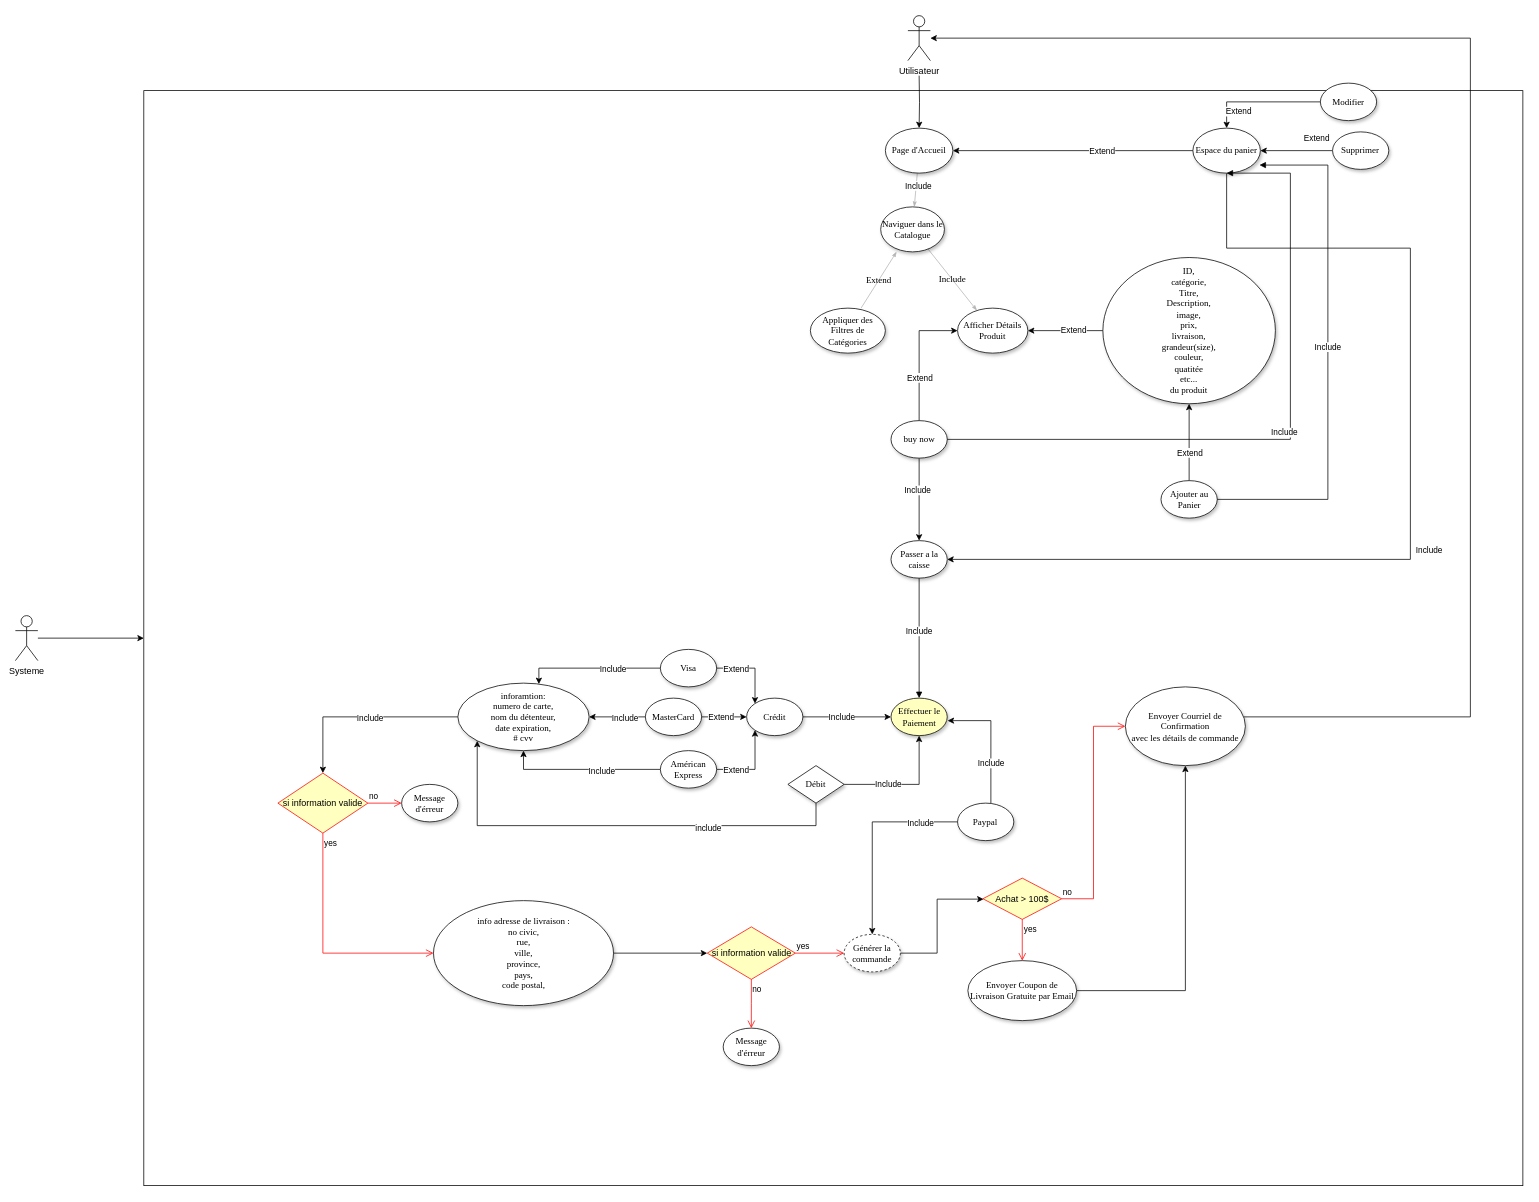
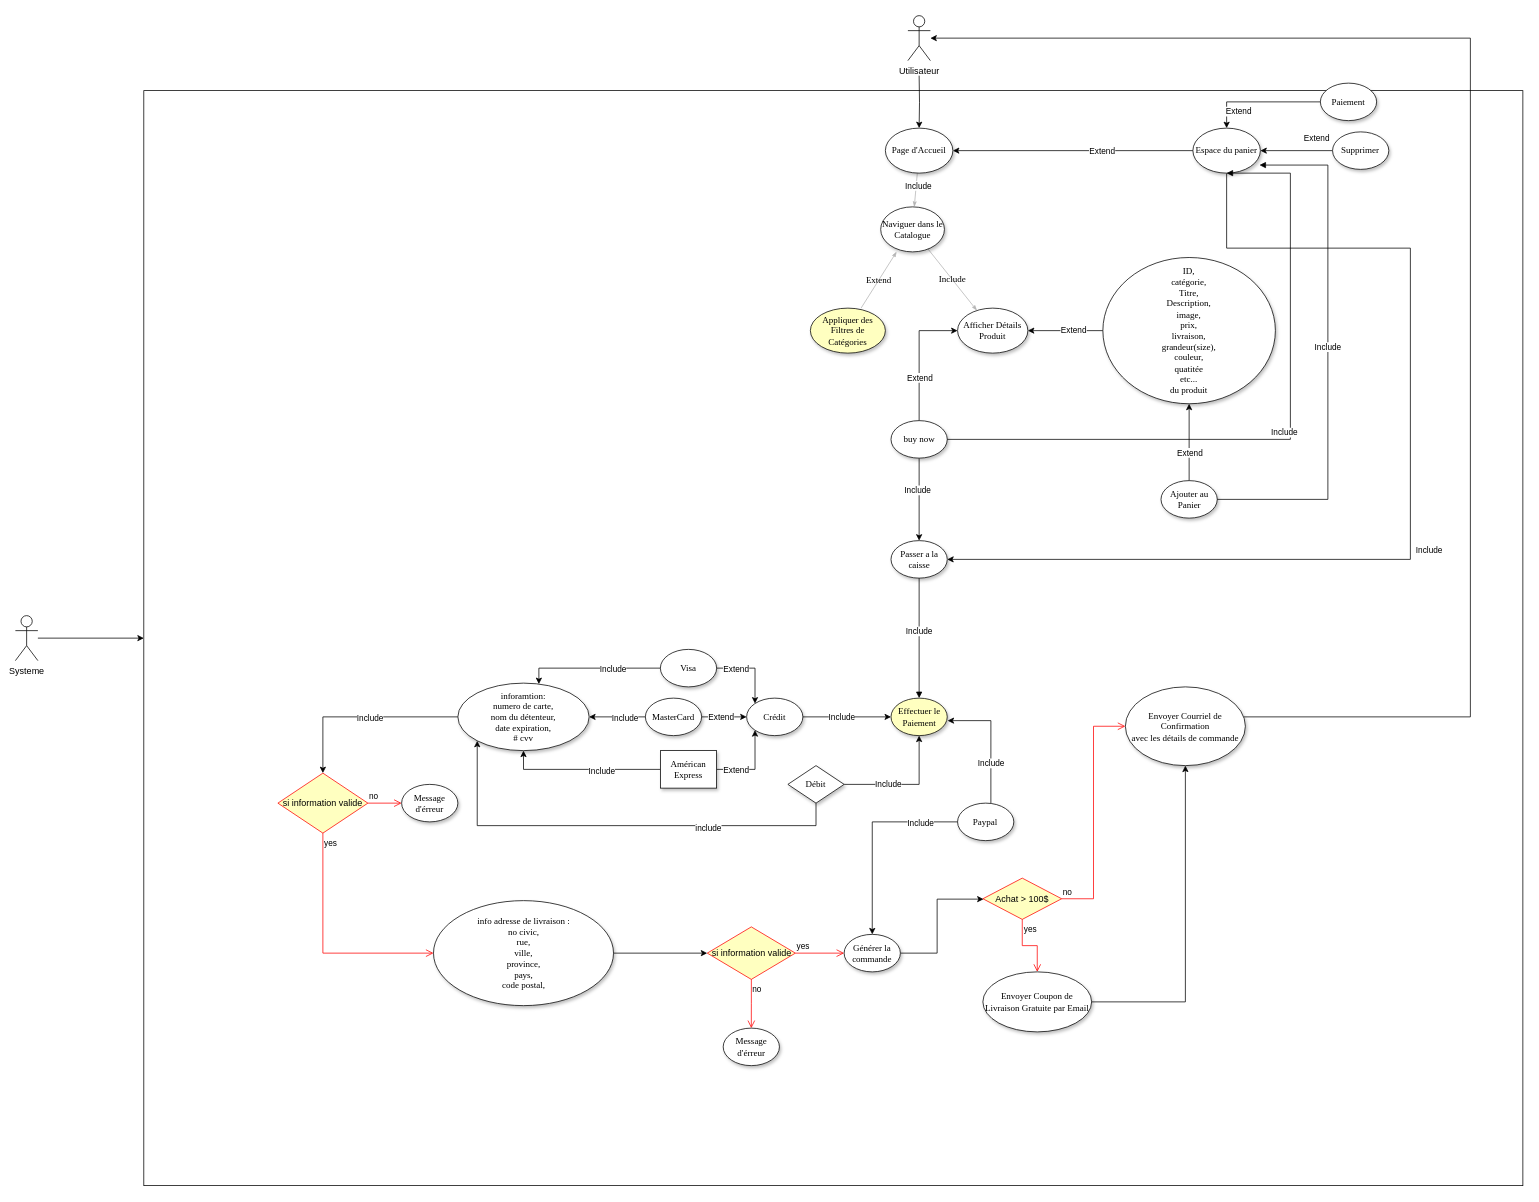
node "Modifier": label "Modifier" -> "Paiement"
node "Appliquer des Filtres de Catégories": fillcolor #ffffff -> #ffffc0
node "Américan Express": shape ellipse -> rectangle
node "Générer la commande": style dashed -> solid
node "Envoyer Coupon de Livraison Gratuite par Email": moved (1022, 990) -> (1037, 1002)
